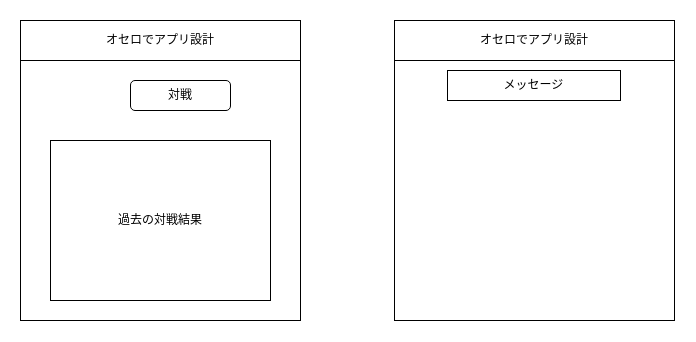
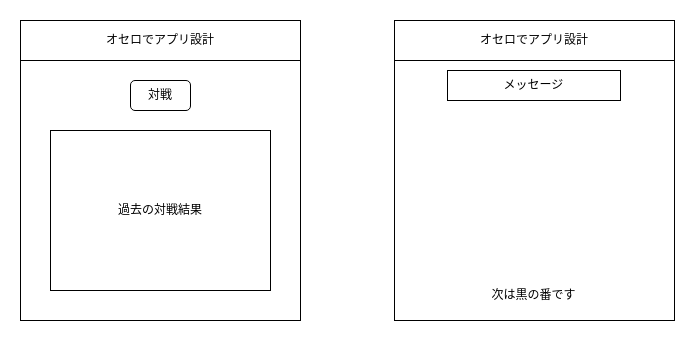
node "対戦": size 100x30 -> 60x30
node "過去の対戦結果": moved (161, 221) -> (161, 211)
node "次は黒の番です": added
